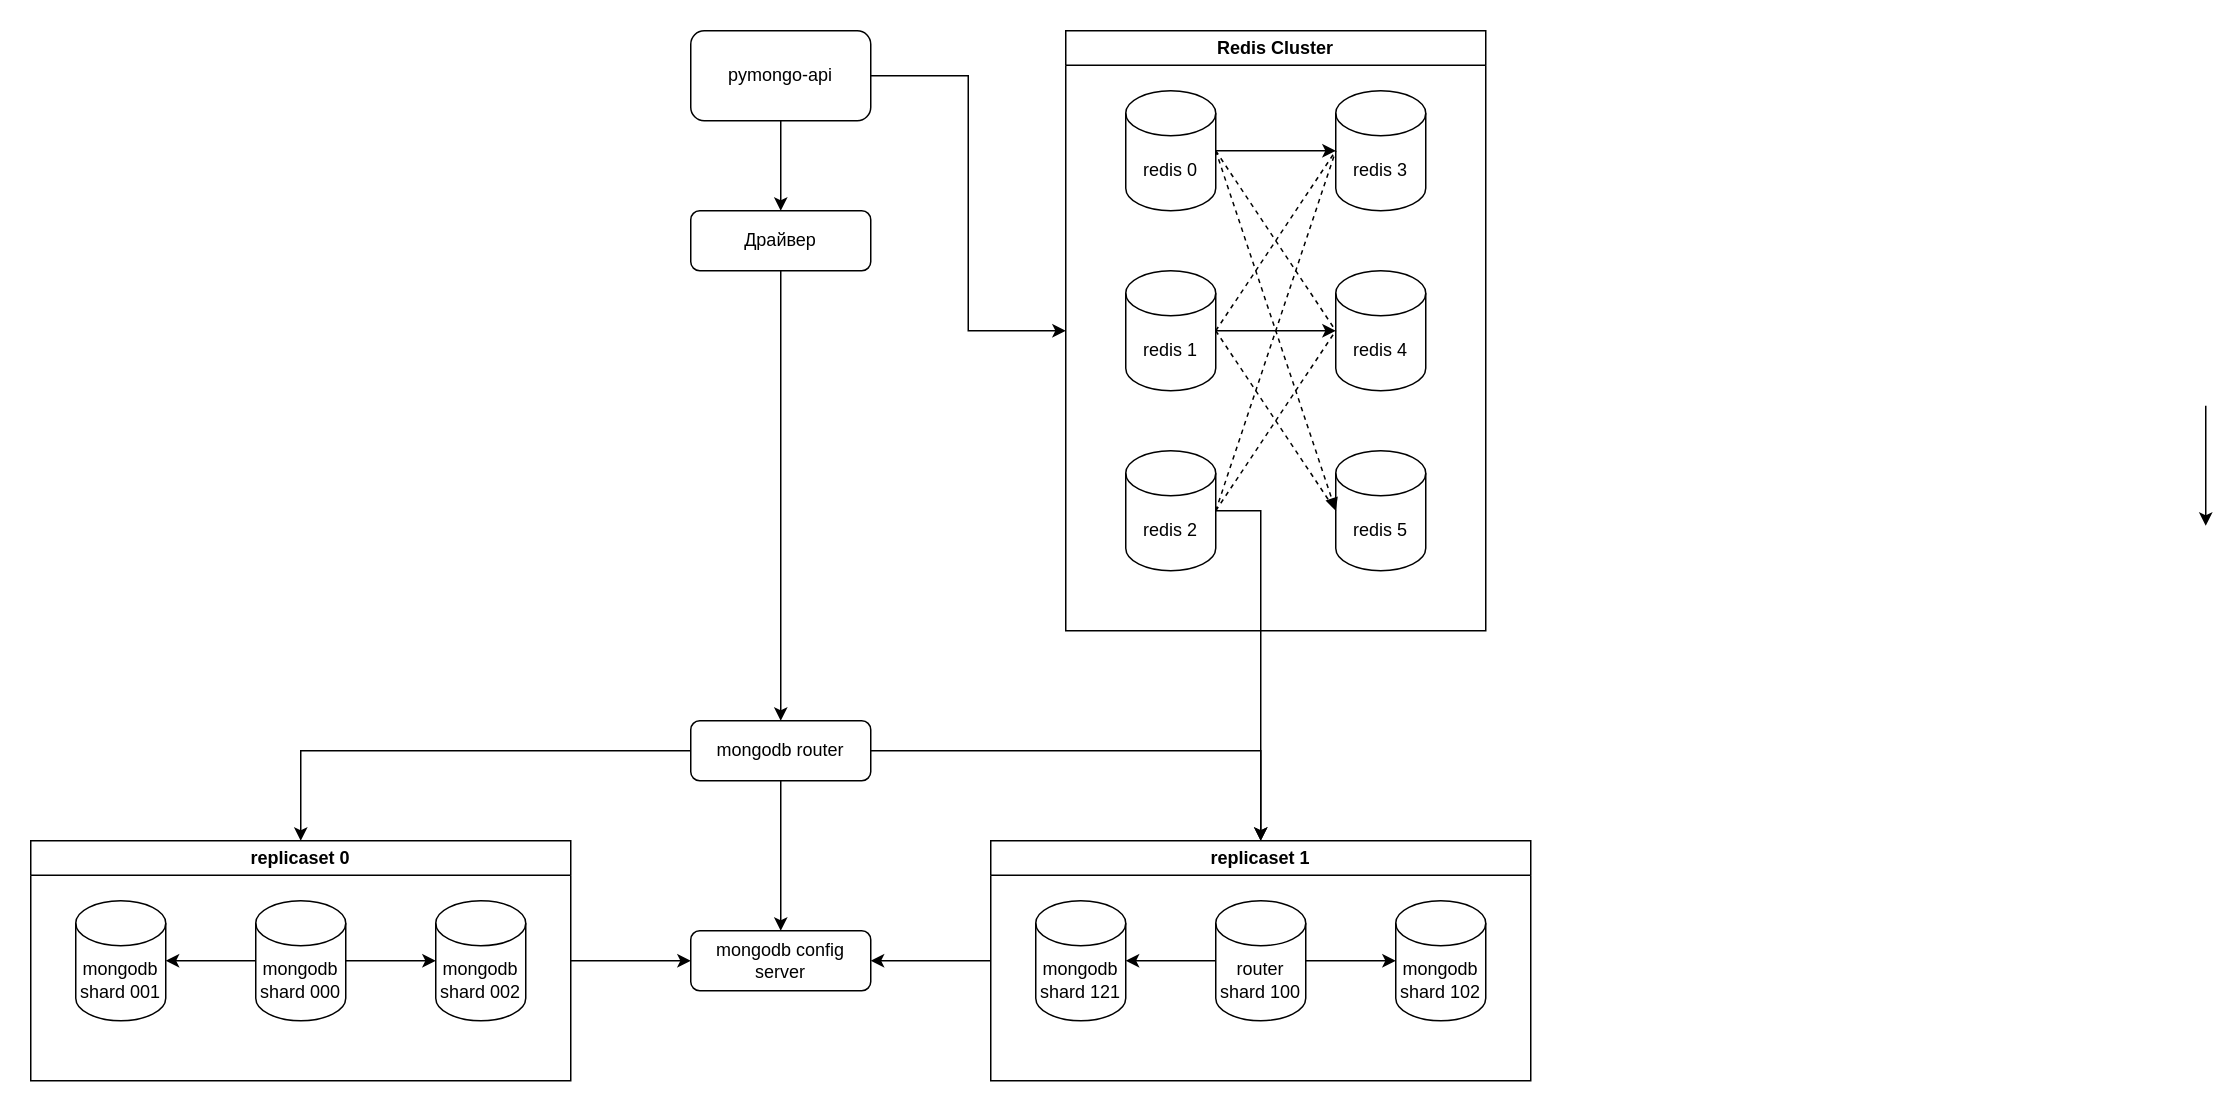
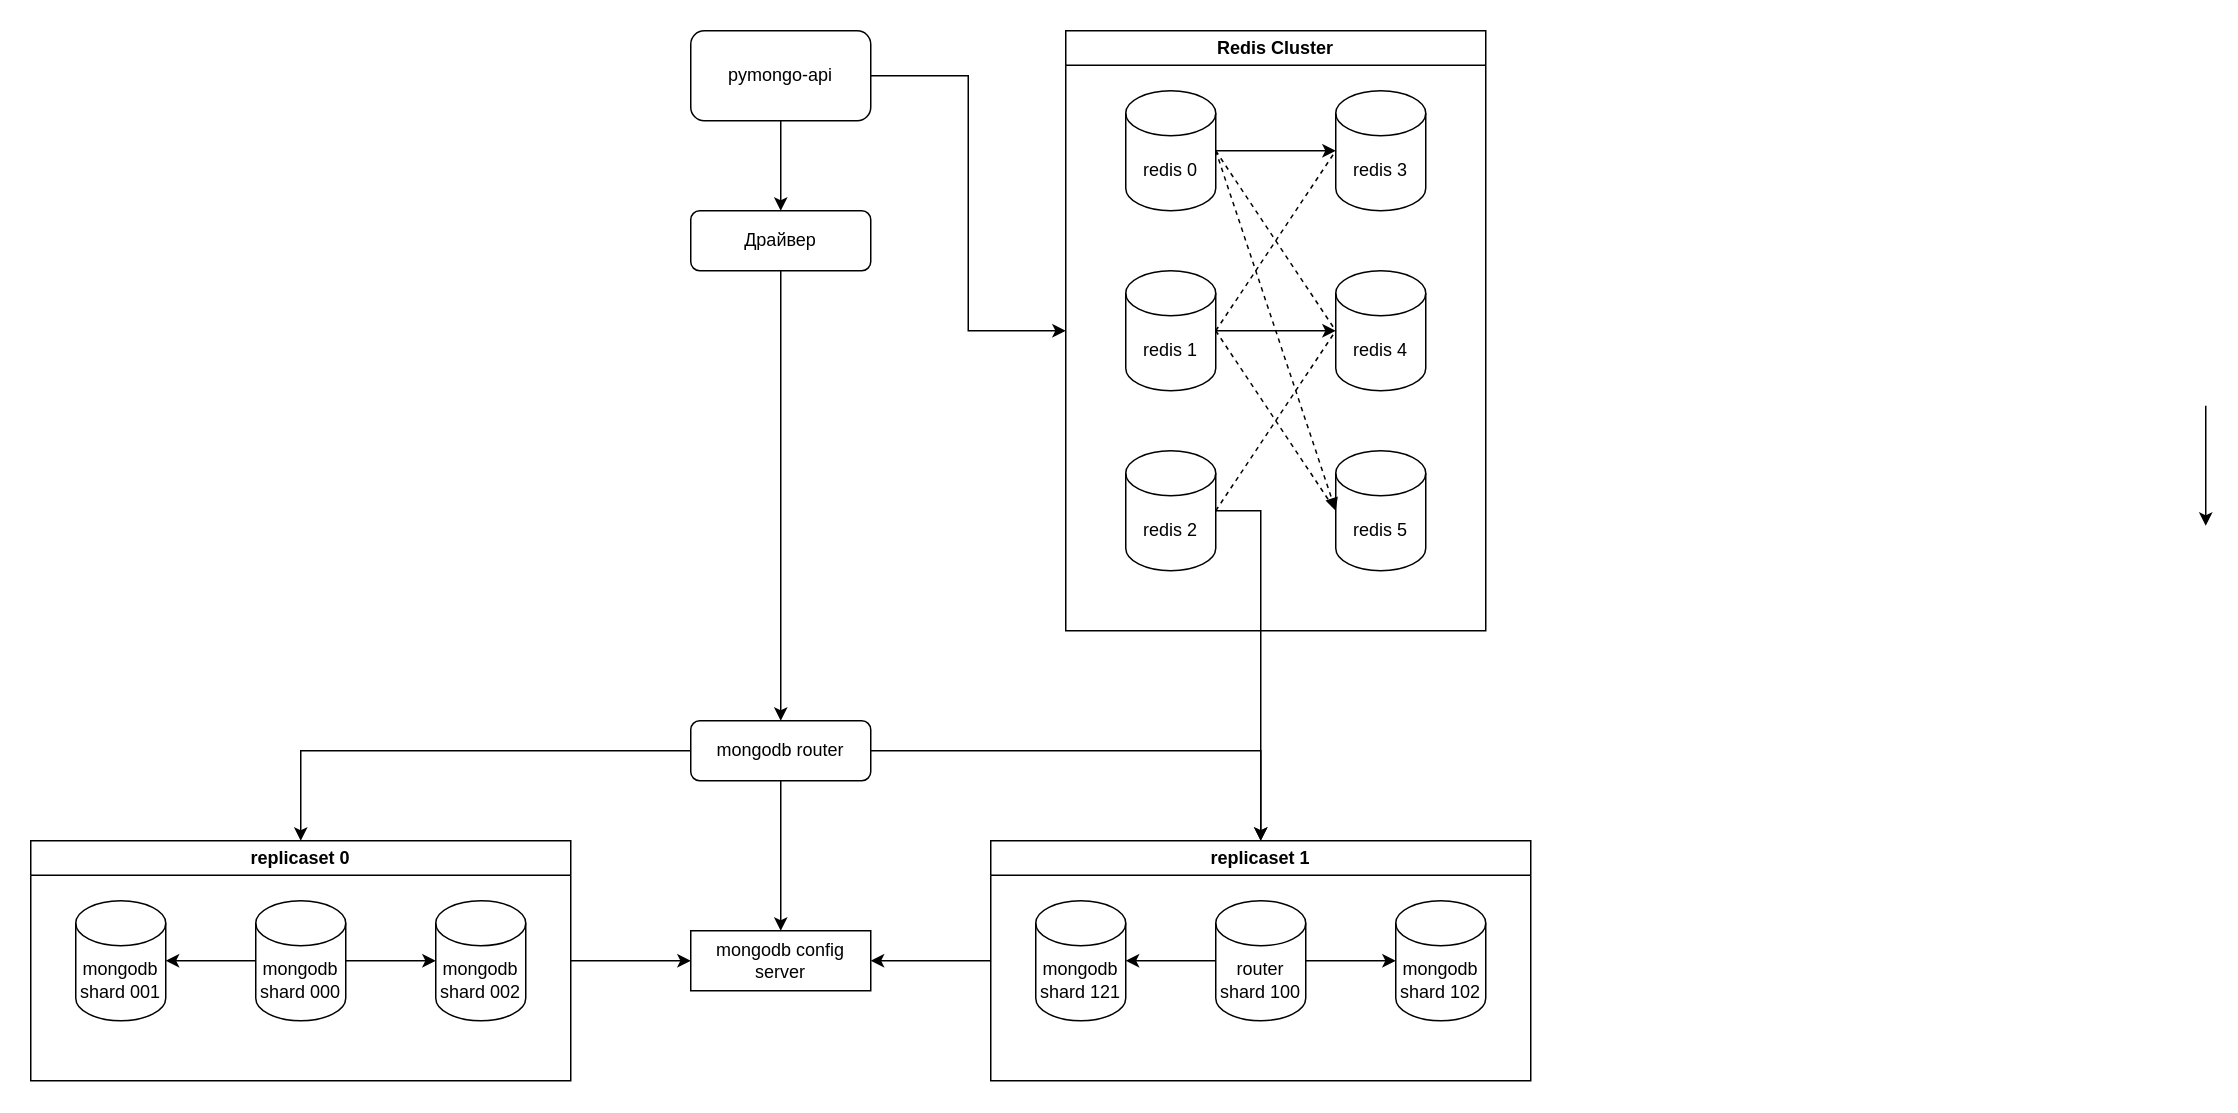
edge "redis 3" -- "redis 2": removed
node "mongodb config server": shape rounded rectangle -> rectangle
